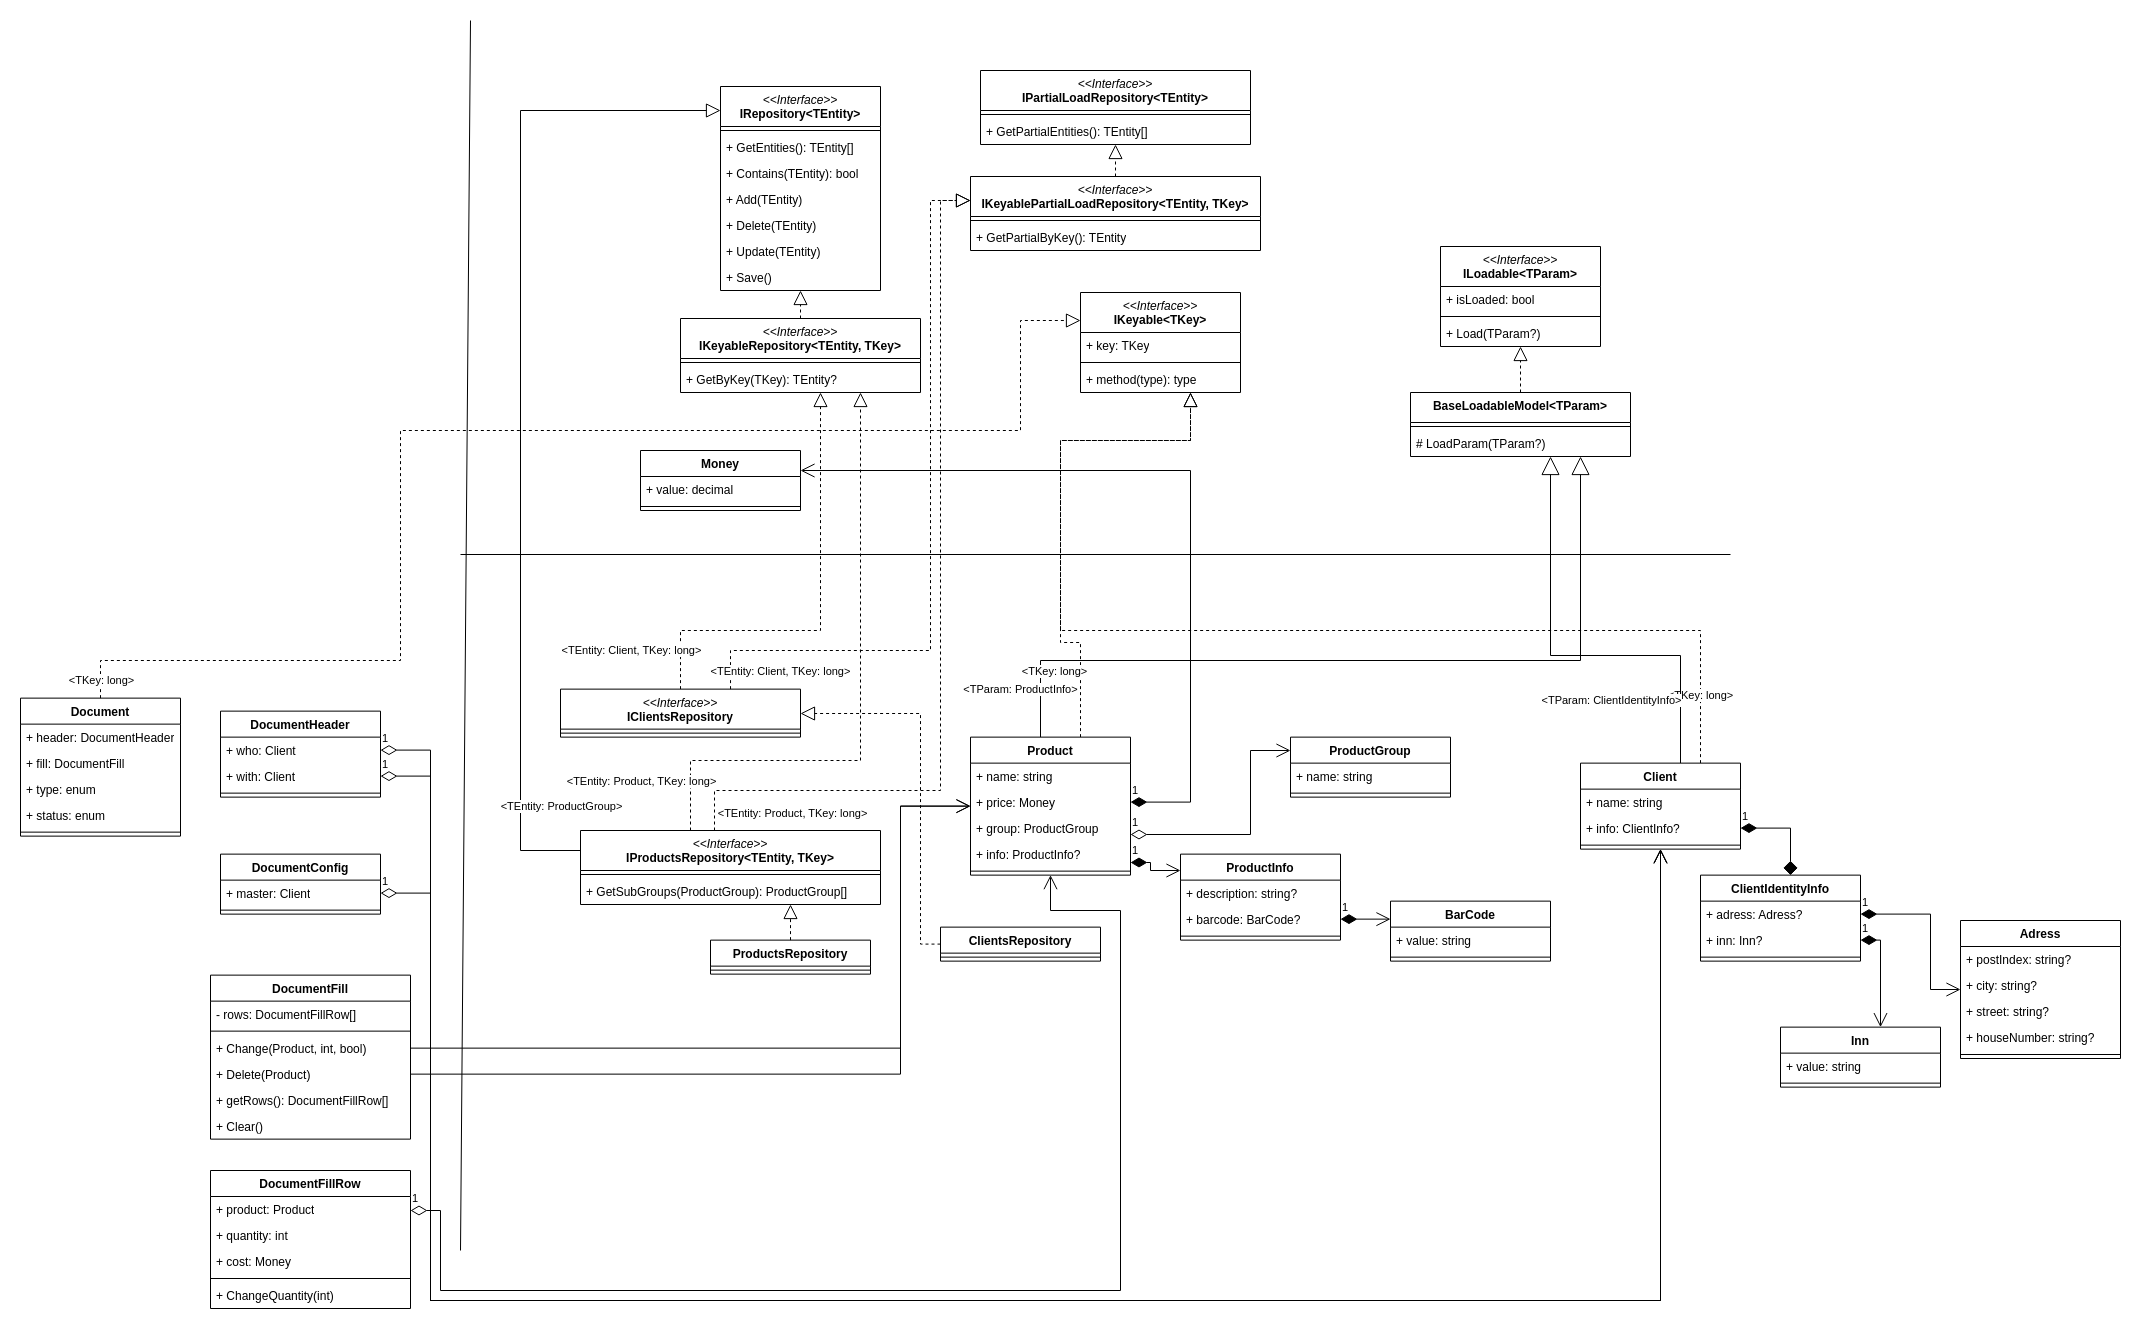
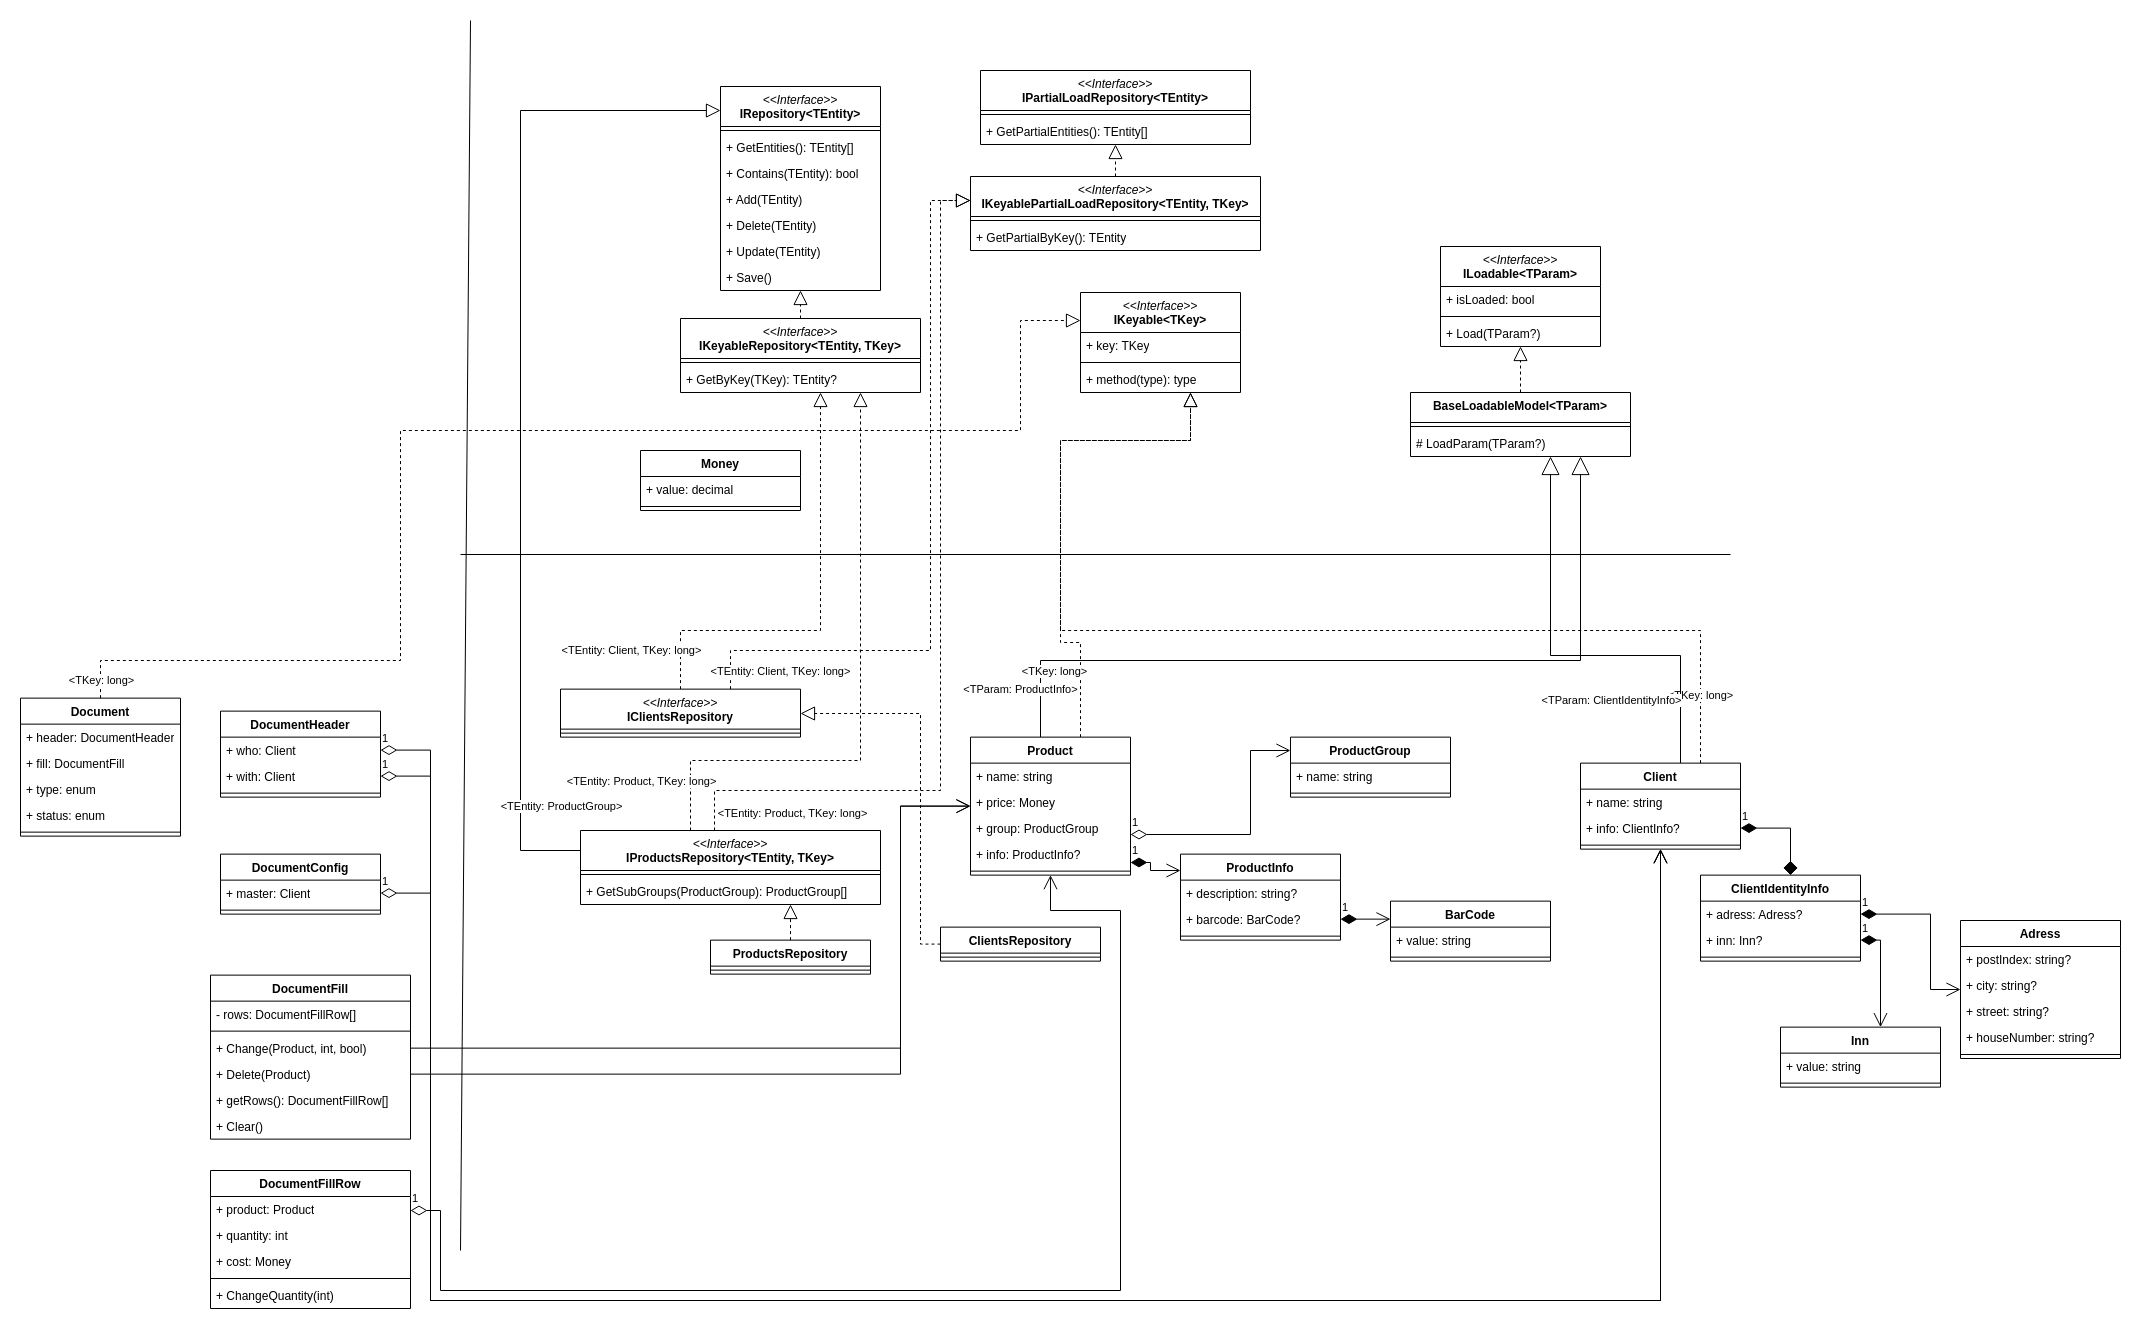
edge "Money" -- "+ price: Money": removed, label "1"
